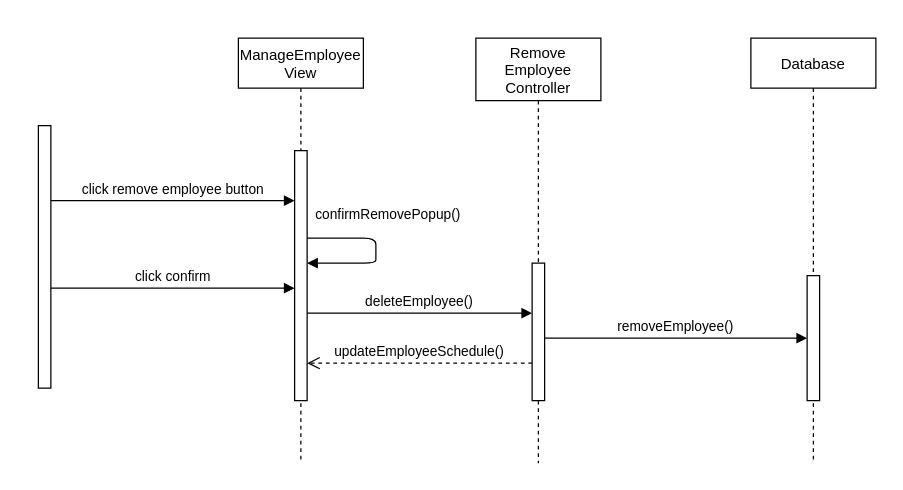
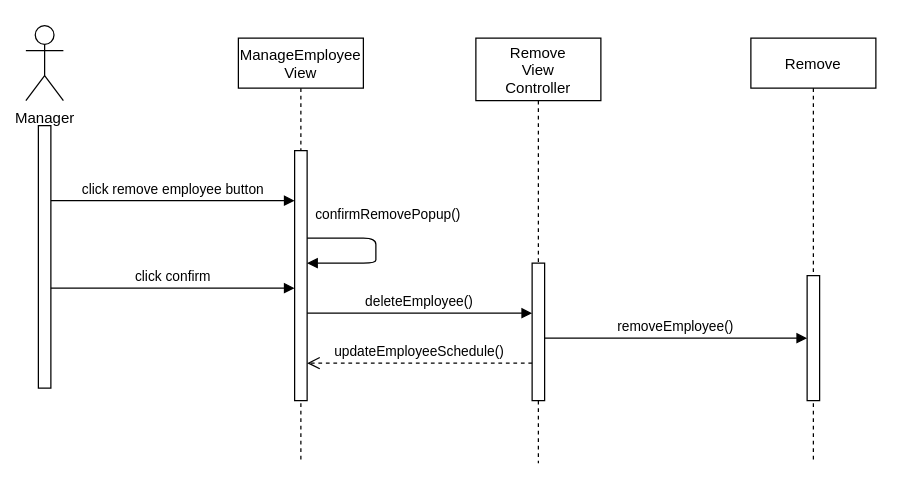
node "Remove Employee Controller": label "Remove Employee Controller" -> "Remove View Controller"
node "Manager": added
node "Database": label "Database" -> "Remove"
